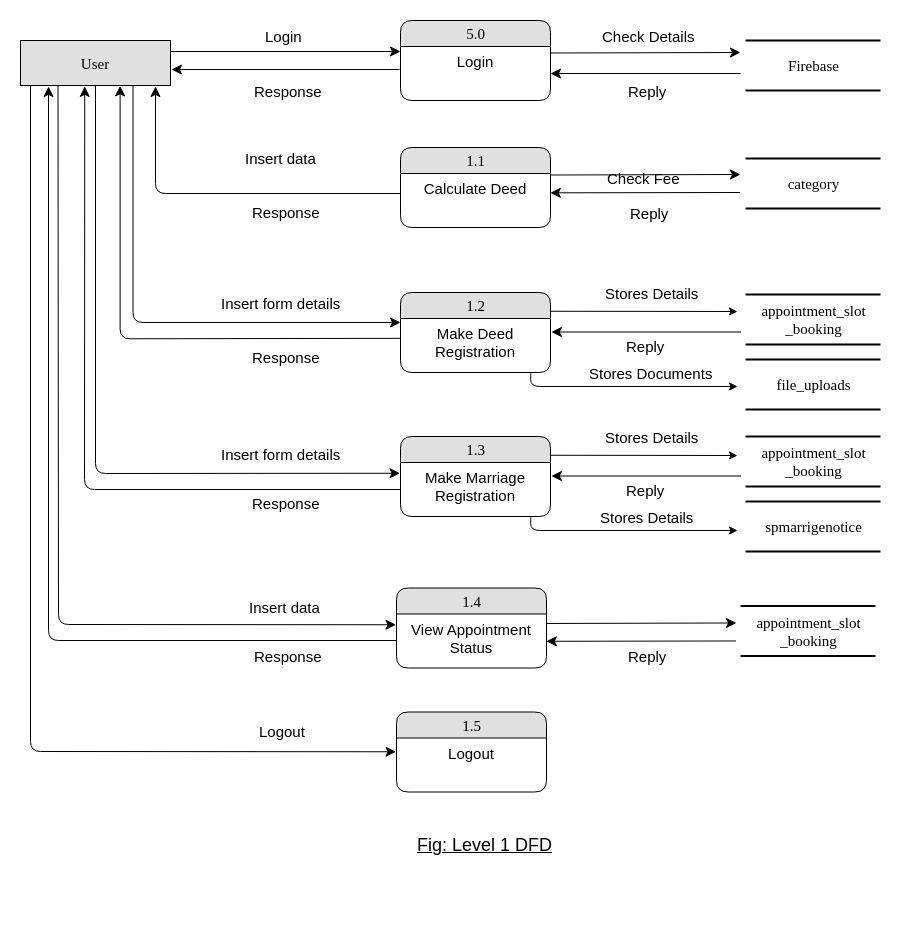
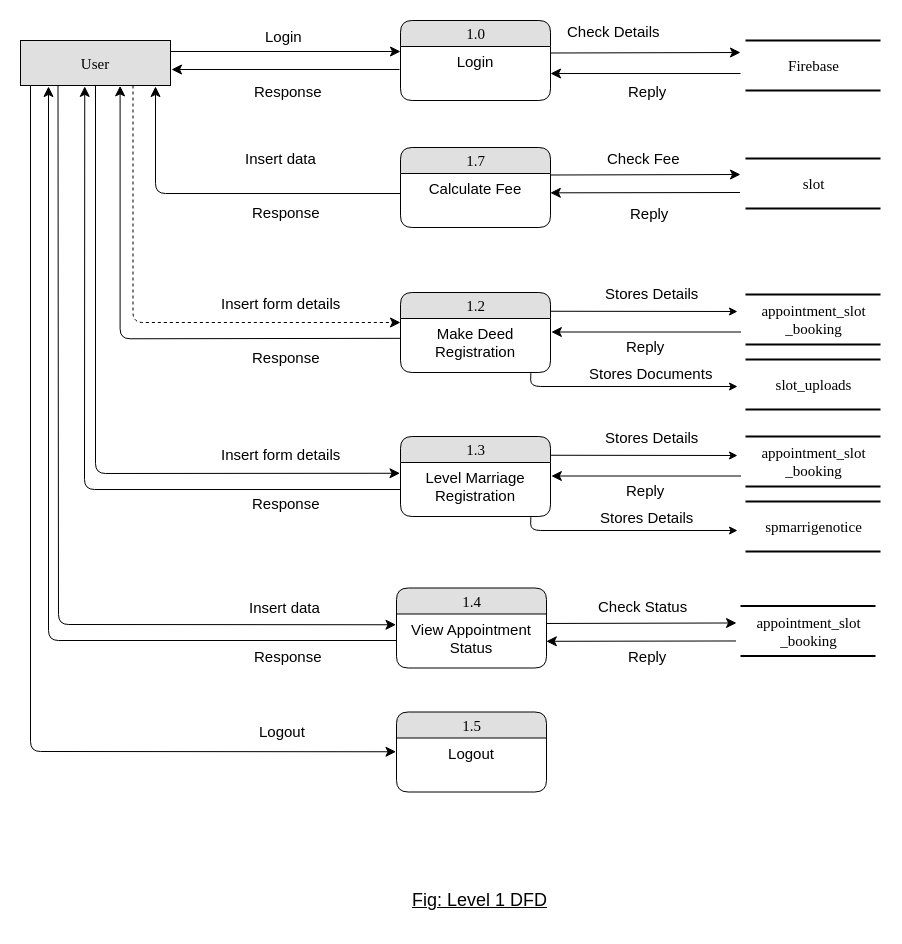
node "5.0": label "5.0" -> "1.0"
node "Check Details": moved (656, 36) -> (621, 31)
node "1.1": label "1.1" -> "1.7"
node "Check Fee": moved (651, 178) -> (651, 158)
node "category": label "category" -> "slot"
node "Calculate Deed": label "Calculate Deed" -> "Calculate Fee"
edge "User" -> "Make Deed Registration": style solid -> dashed
node "file_uploads": label "file_uploads" -> "slot_uploads"
node "Make Marriage Registration": label "Make Marriage Registration" -> "Level Marriage Registration"
node "Check Status": added
node "Fig: Level 1 DFD": moved (491, 843) -> (486, 898)
